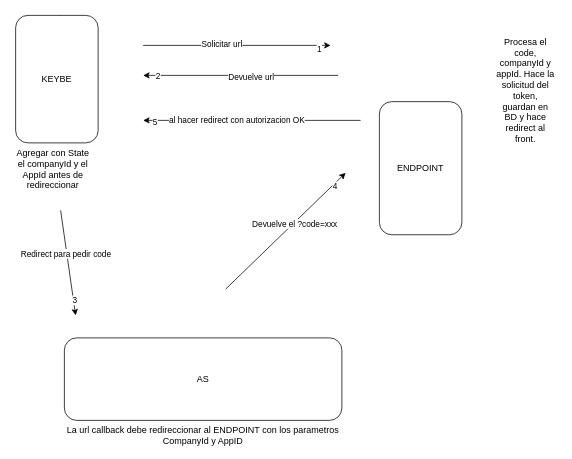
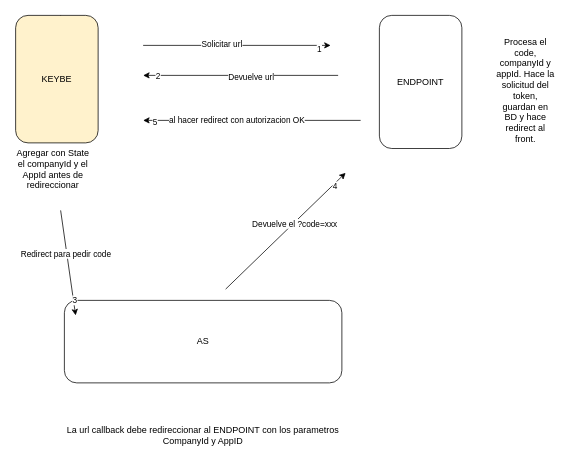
node "KEYBE": fillcolor #ffffff -> #fff2cc
node "ENDPOINT": moved (420, 168) -> (420, 82)
node "AS": moved (203, 379) -> (203, 342)
